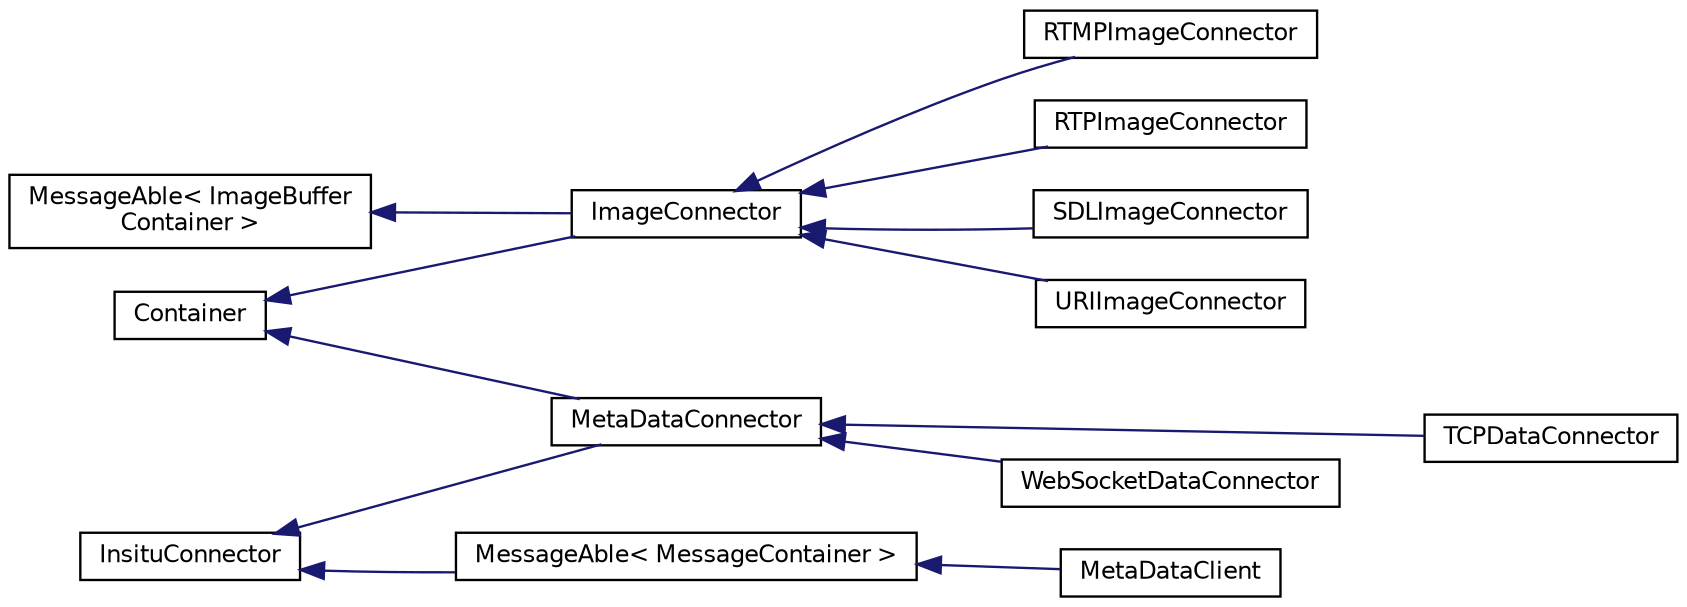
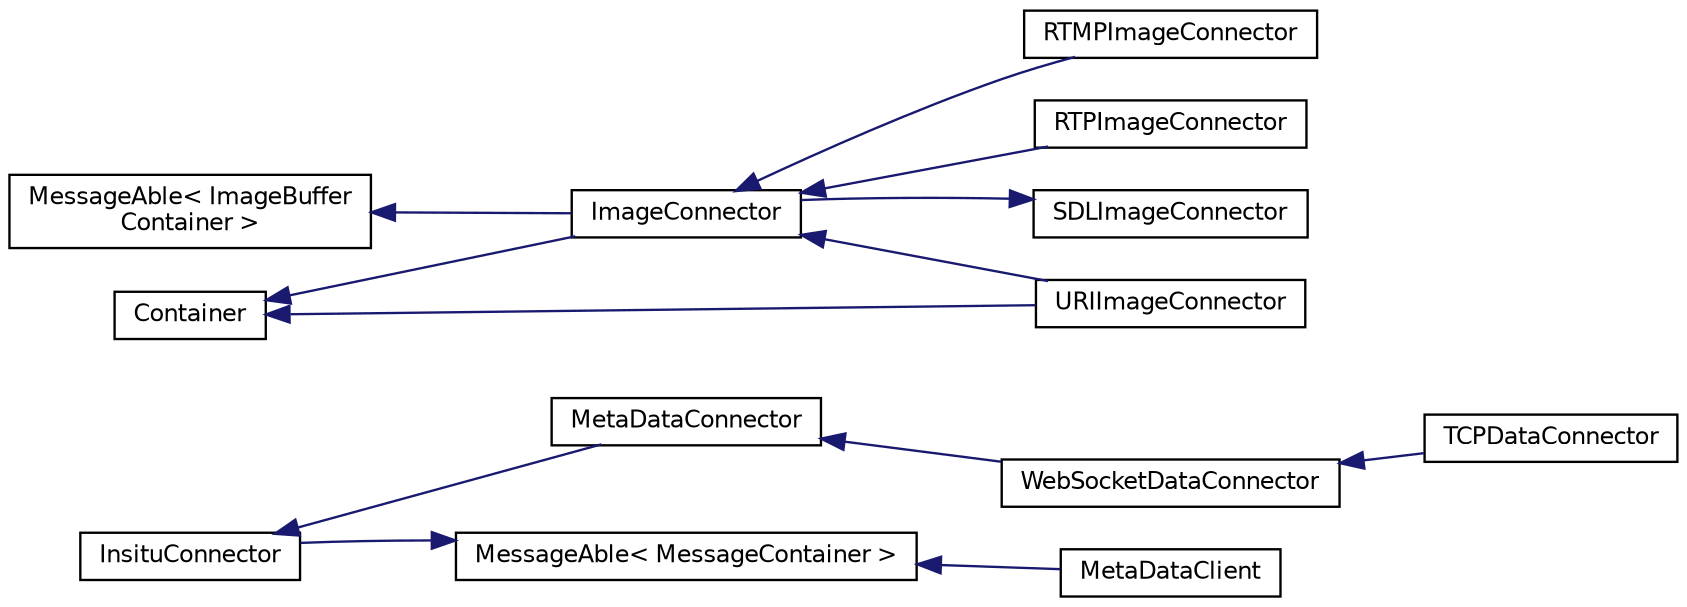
edge "SDLImageConnector" -> "ImageConnector": reversed
edge "MetaDataConnector" -> "Container": now "URIImageConnector" -> "Container"
edge "TCPDataConnector" -> "MetaDataConnector": now "TCPDataConnector" -> "WebSocketDataConnector"
edge "MessageAble< MessageContainer >" -> "InsituConnector": reversed
